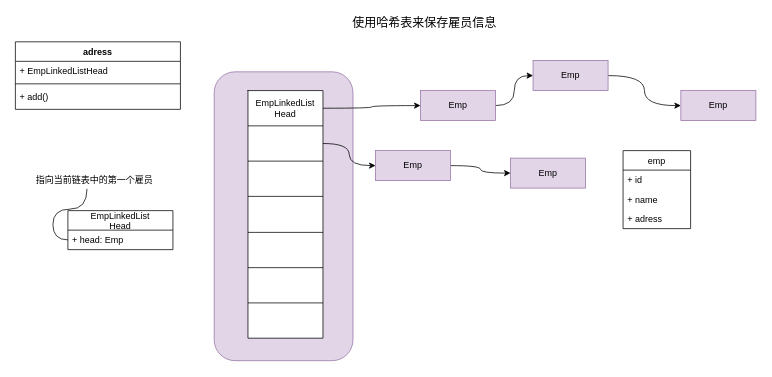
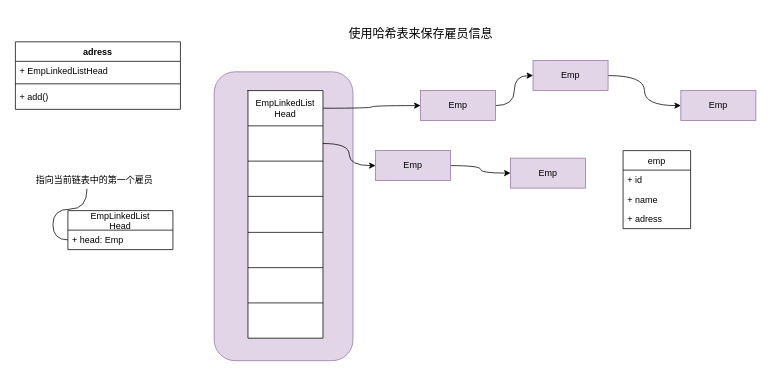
node "使用哈希表来保存雇员信息": moved (424, 23) -> (420, 34)
